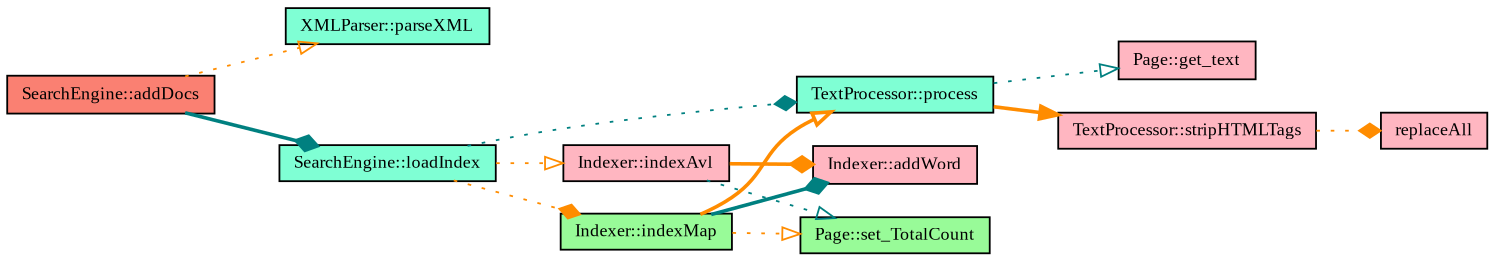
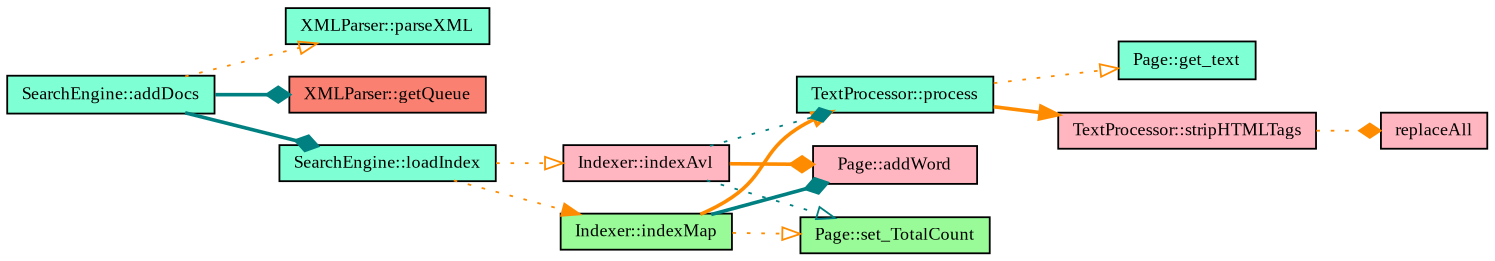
node "Page::get_text": fillcolor lightpink -> aquamarine
edge "TextProcessor::process" -> "Page::get_text": color teal -> darkorange
node "SearchEngine::addDocs": fillcolor salmon -> aquamarine
node "XMLParser::getQueue": added
edge "SearchEngine::loadIndex" -> "TextProcessor::process": now "Indexer::indexAvl" -> "TextProcessor::process"
node "Indexer::addWord": label "Indexer::addWord" -> "Page::addWord"
edge "SearchEngine::loadIndex" -> "Indexer::indexMap": arrowhead diamond -> normal
